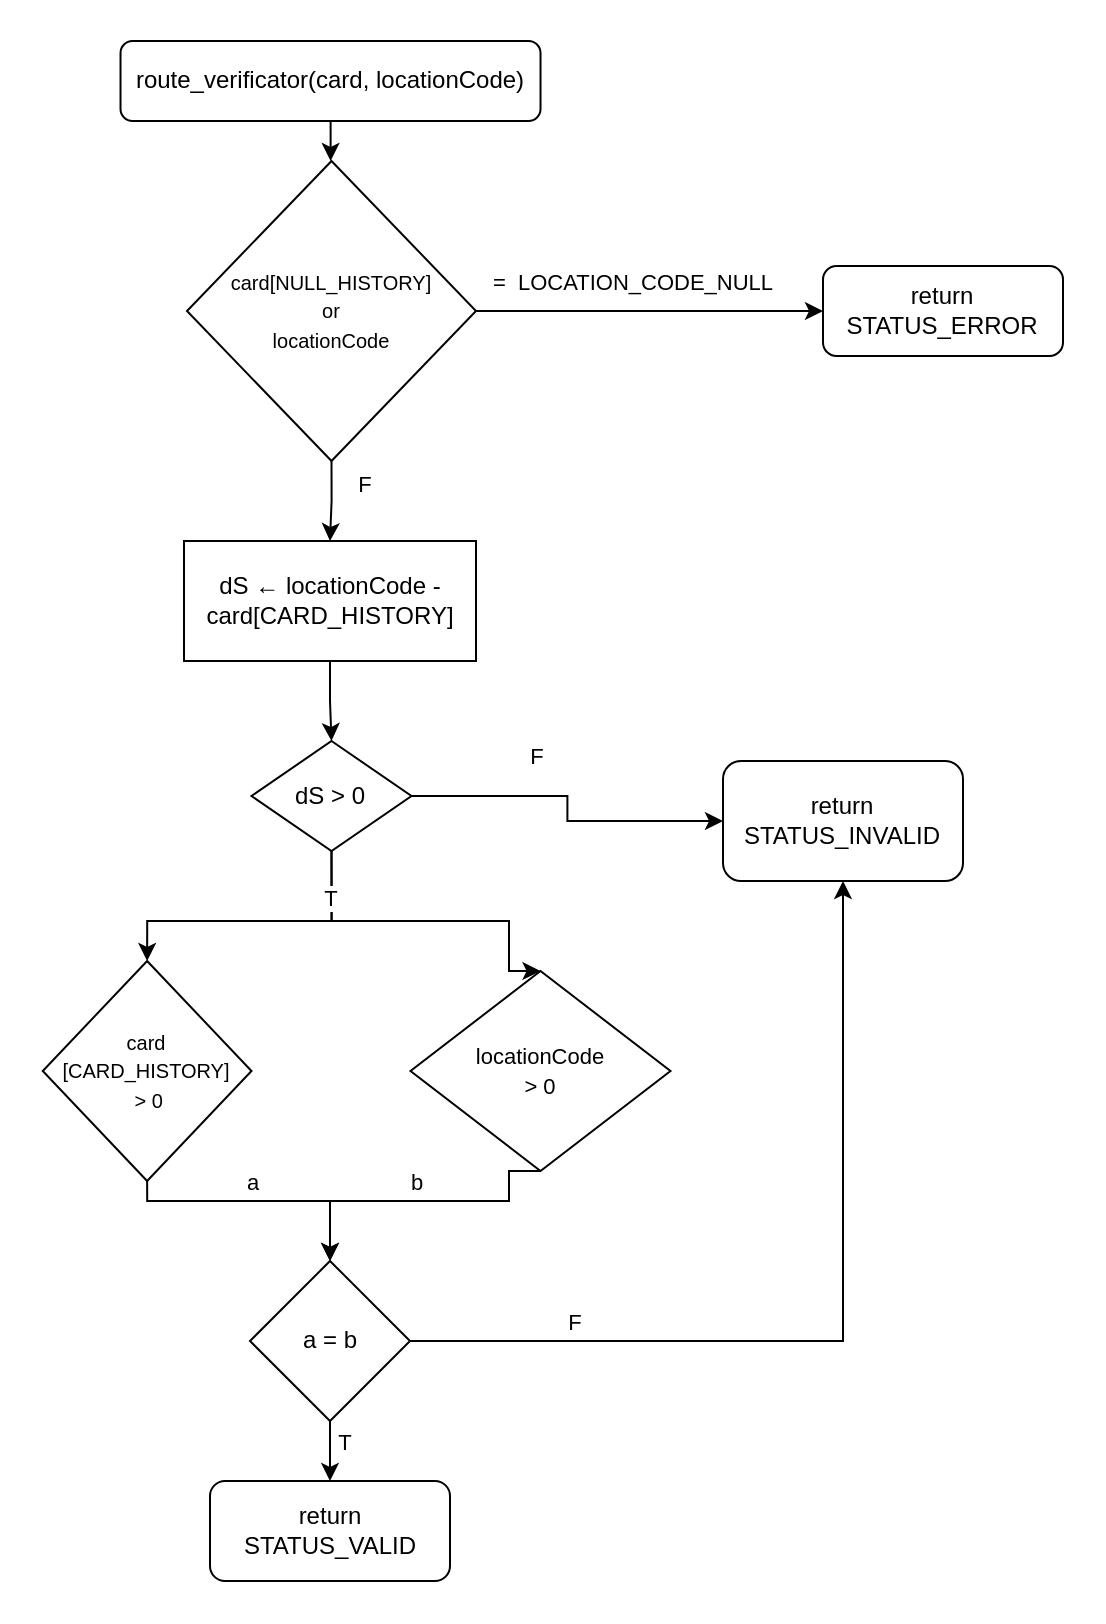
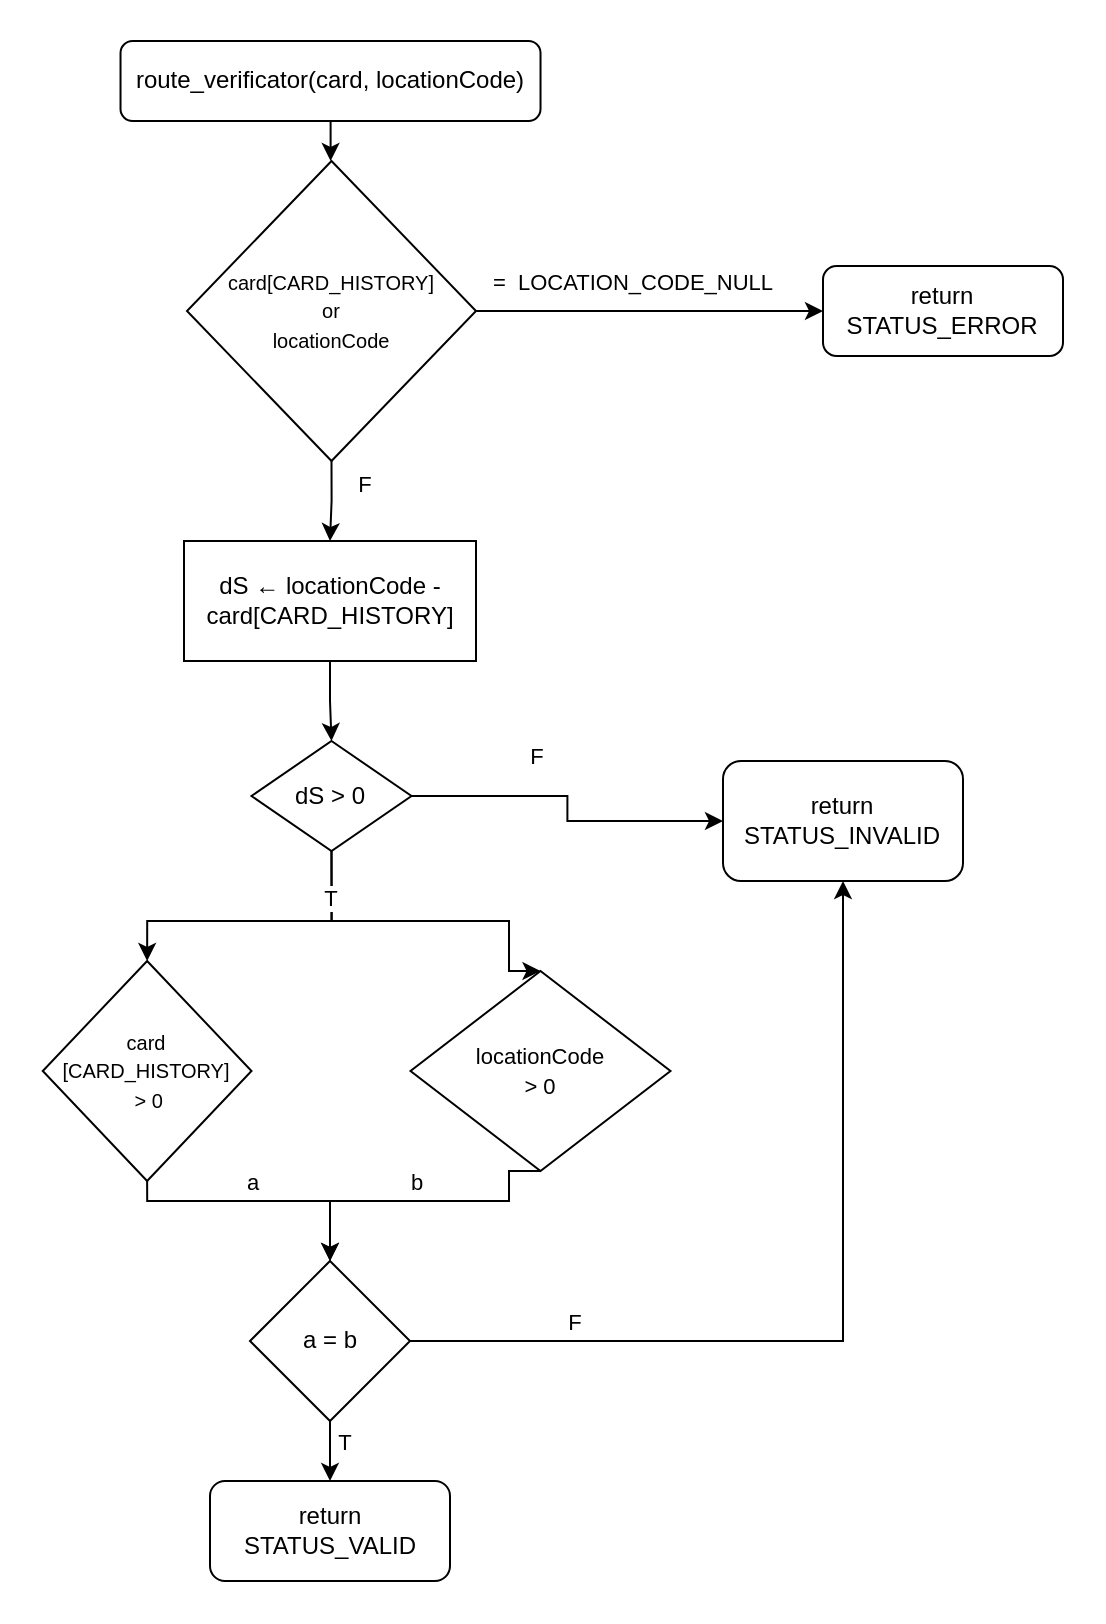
node "card[NULL_HISTORY] or locationCode": label "card[NULL_HISTORY] or locationCode" -> "card[CARD_HISTORY] or locationCode"
